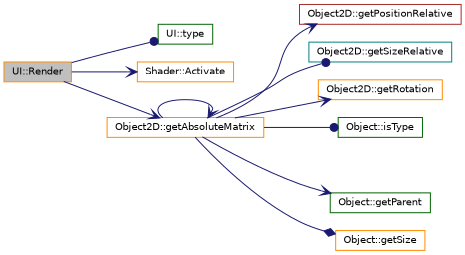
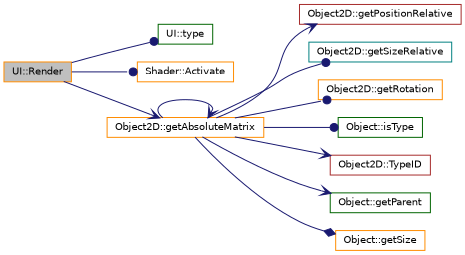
edge "UI::Render" -> "Shader::Activate": arrowhead vee -> dot
edge "Object2D::getAbsoluteMatrix" -> "Object2D::getRotation": arrowhead vee -> dot
node "Object2D::TypeID": added
